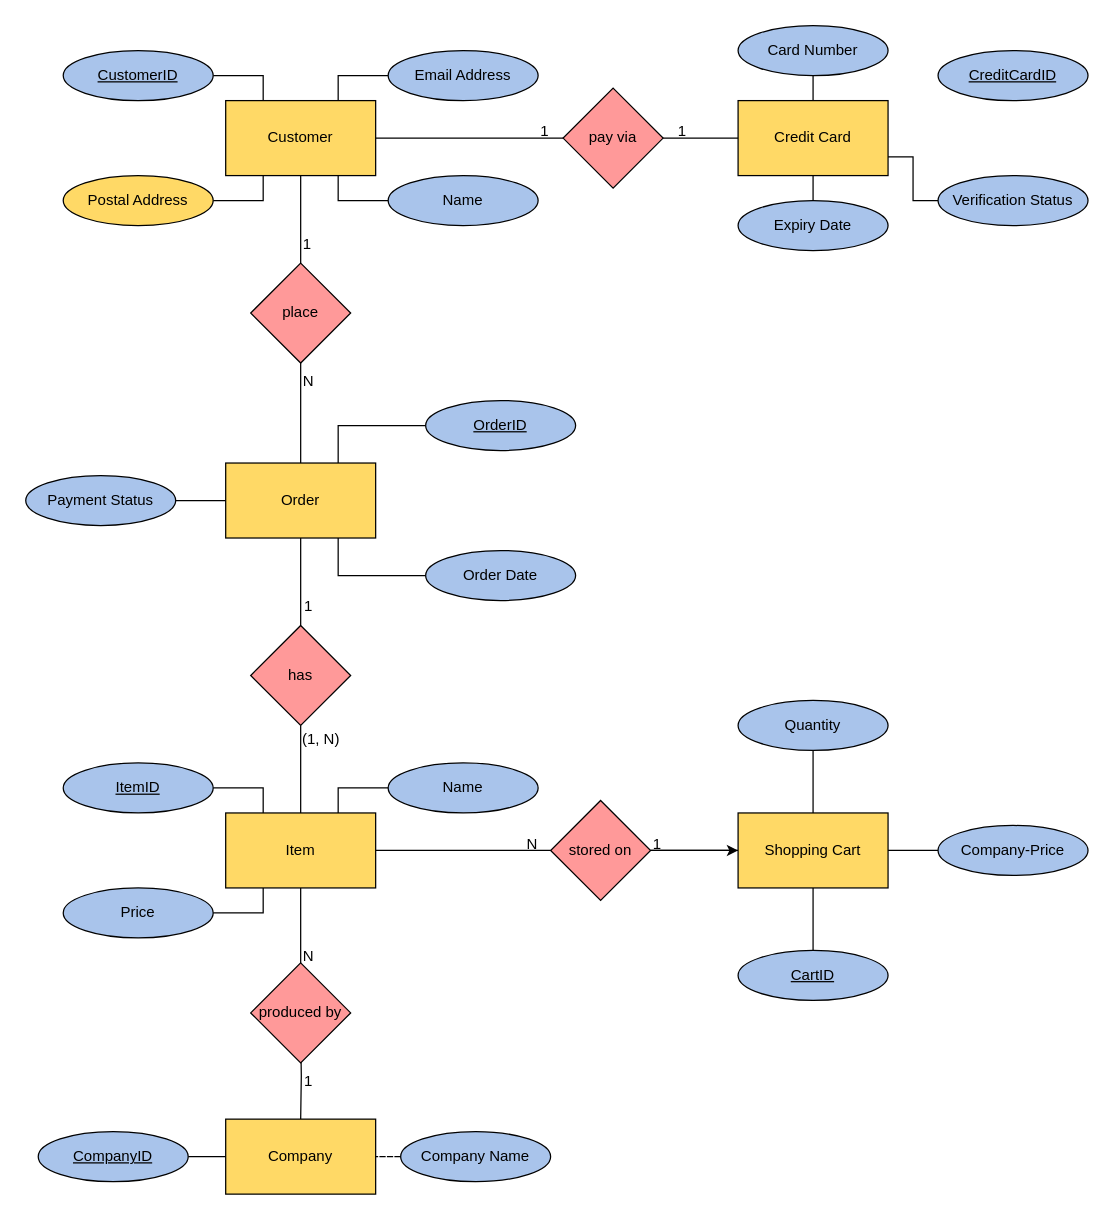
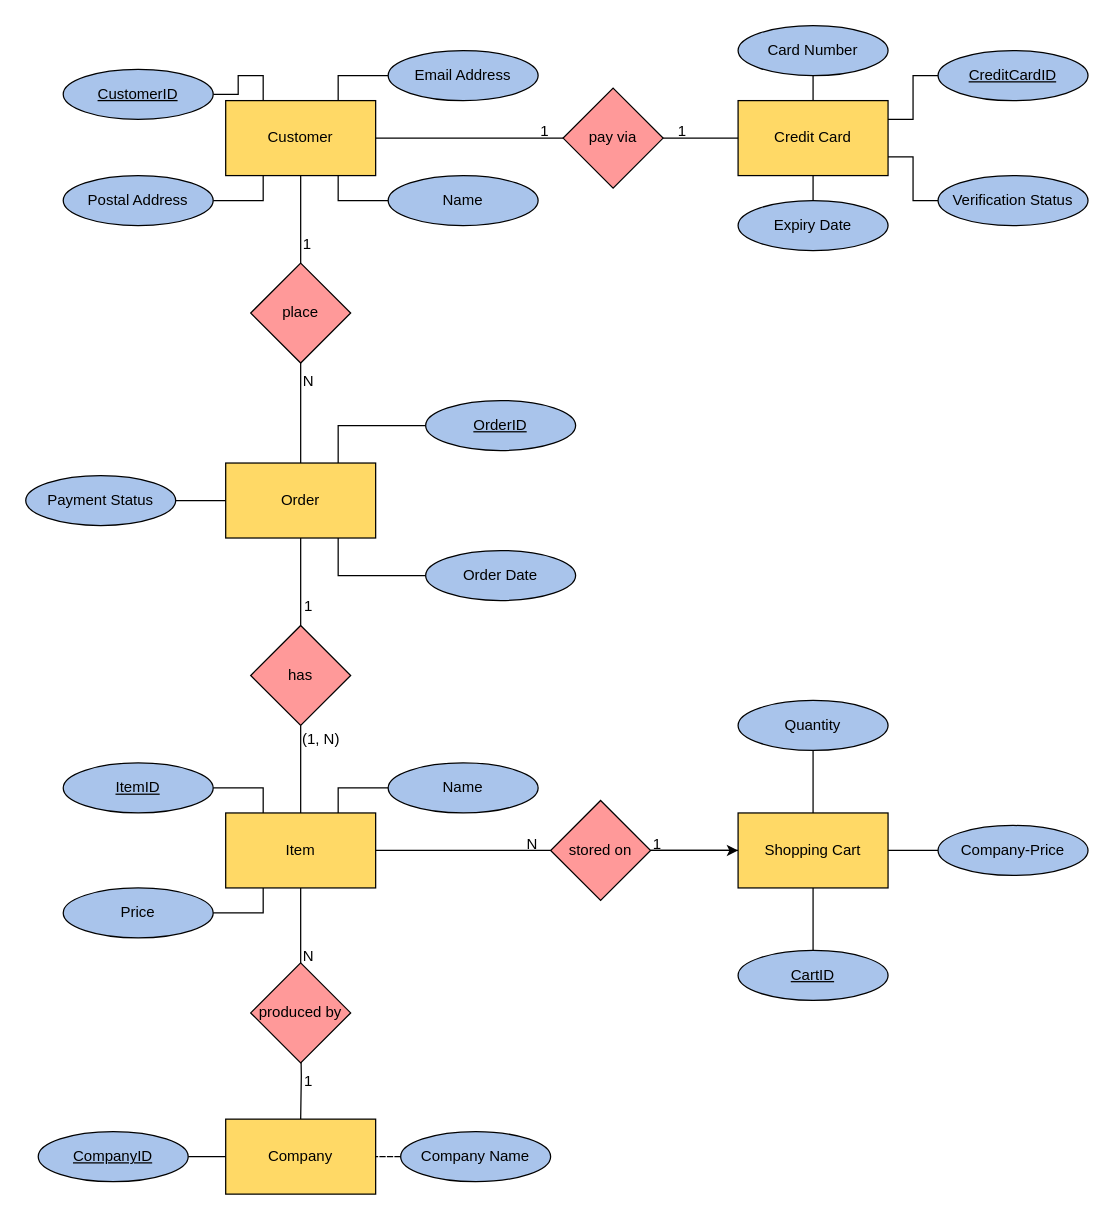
node "CustomerID": moved (138, 76) -> (138, 94)
edge "CreditCardID" -- "Credit Card": added
node "Postal Address": fillcolor #ffd966 -> #a9c4eb
